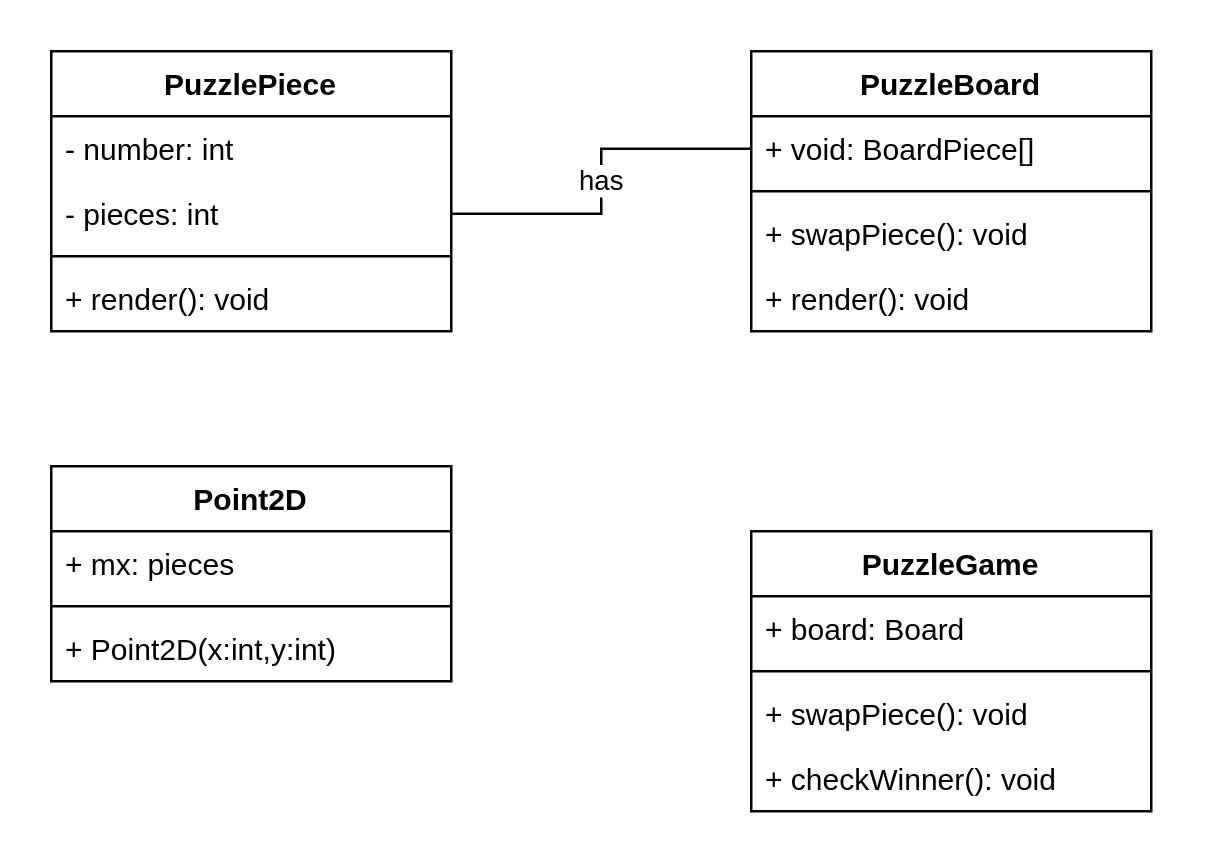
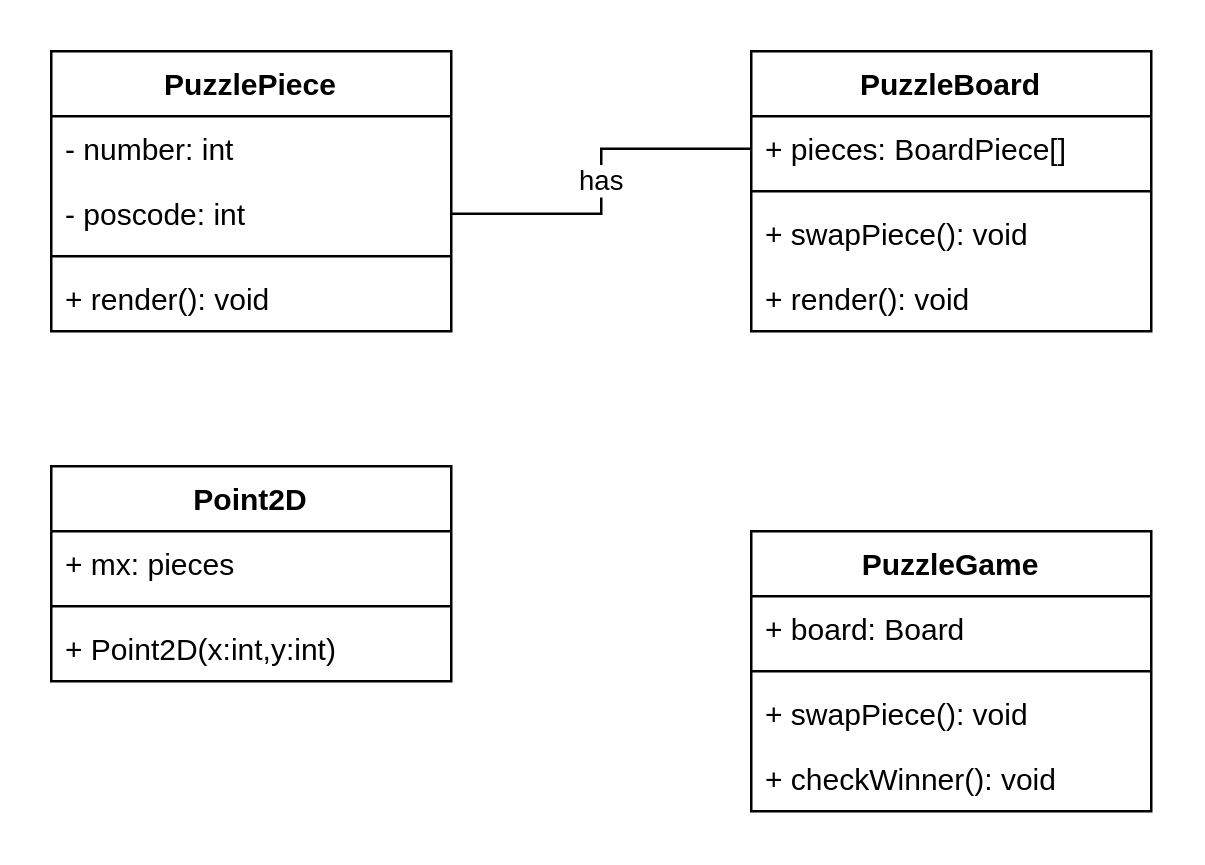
node "+ void: BoardPiece[]": label "+ void: BoardPiece[]" -> "+ pieces: BoardPiece[]"
node "- pieces: int": label "- pieces: int" -> "- poscode: int"
